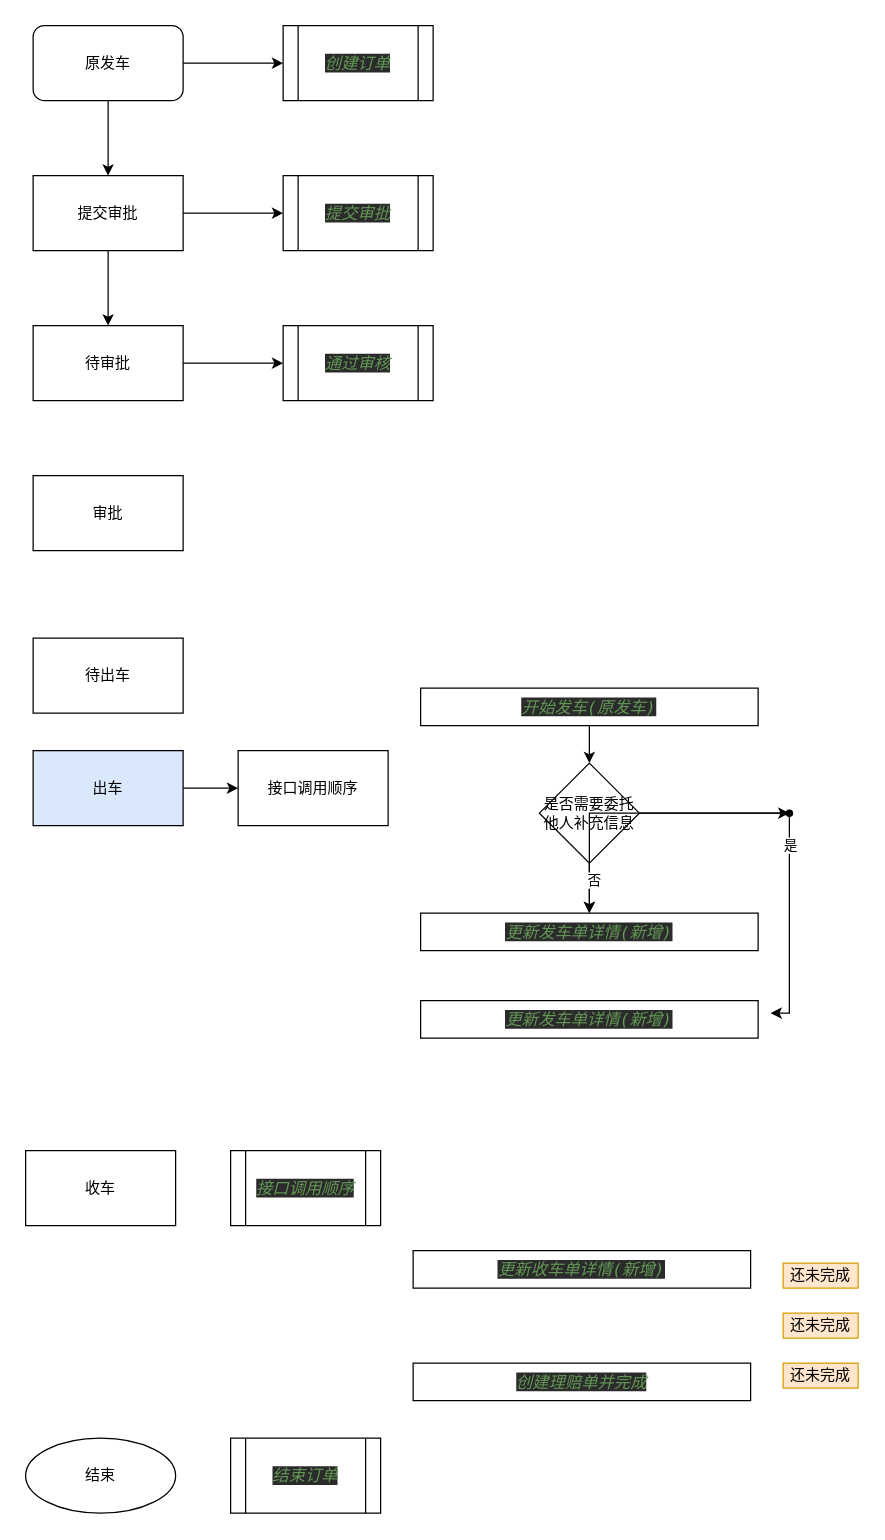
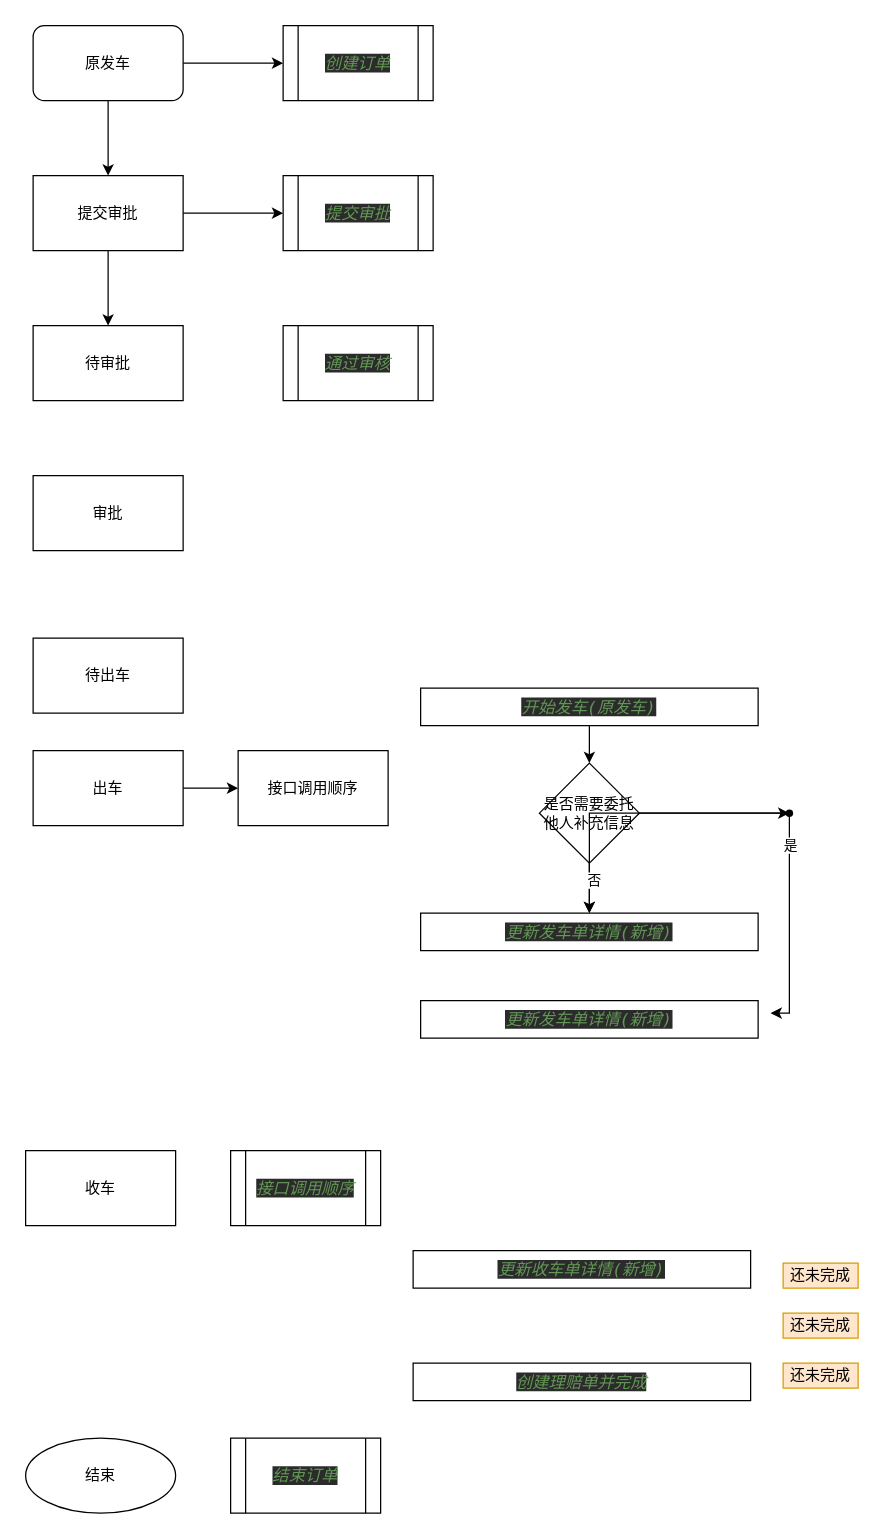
edge "待审批" -> "通过审核": removed
node "出车": fillcolor #dae8fc -> #ffffff
